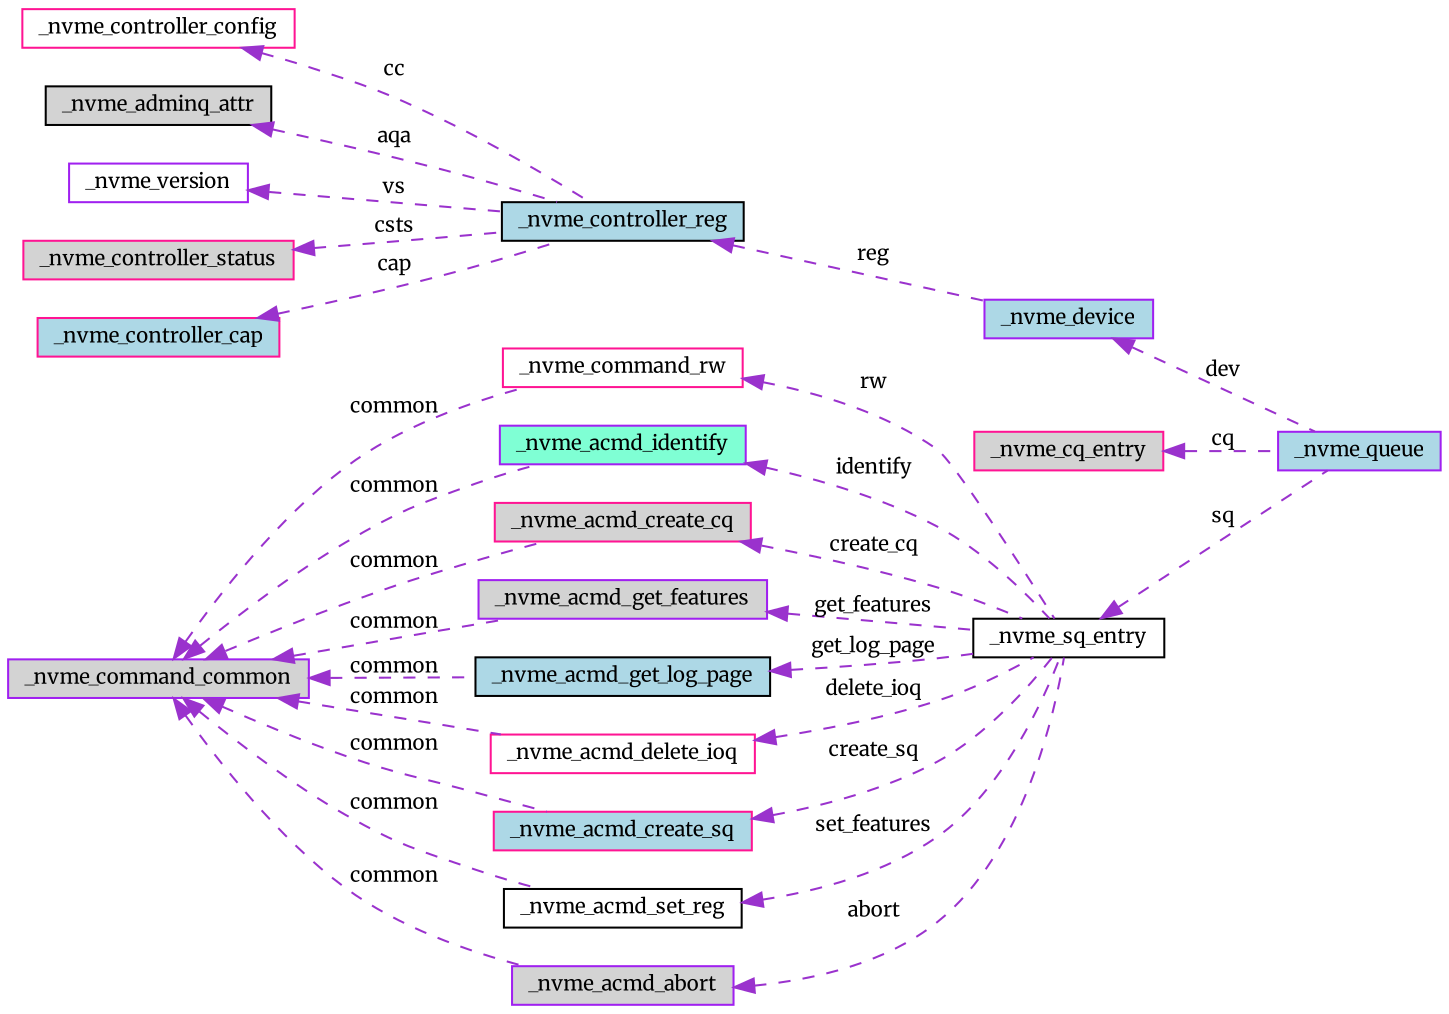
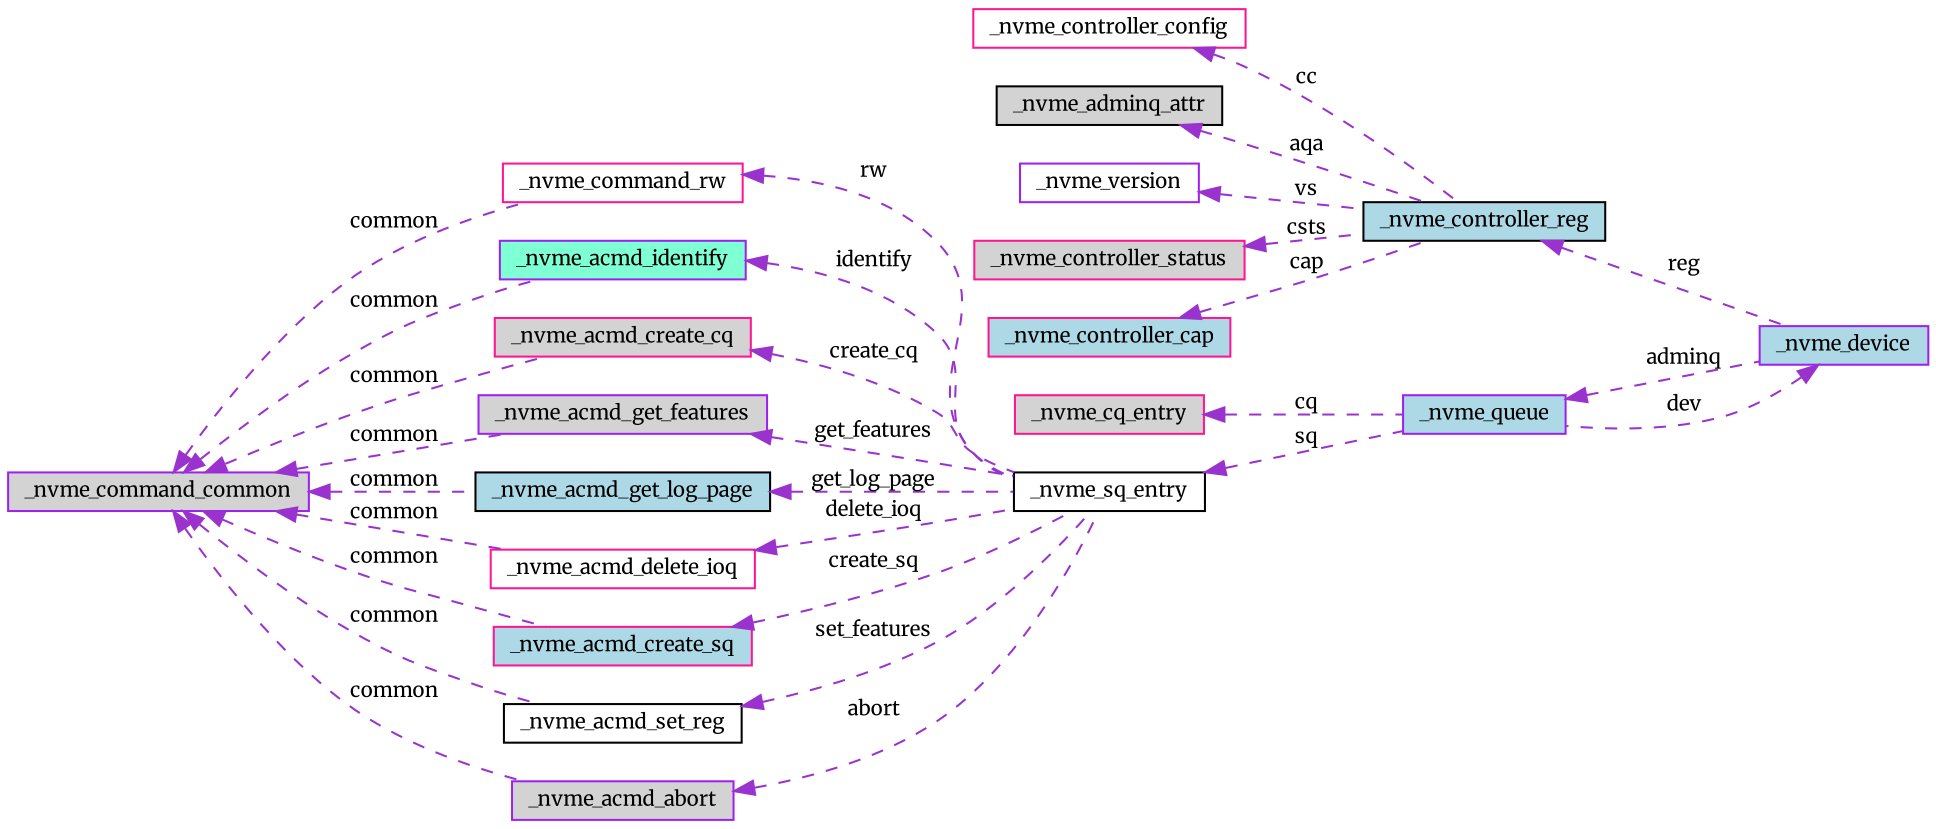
edge "_nvme_device" -> "_nvme_queue": added, label "adminq"
